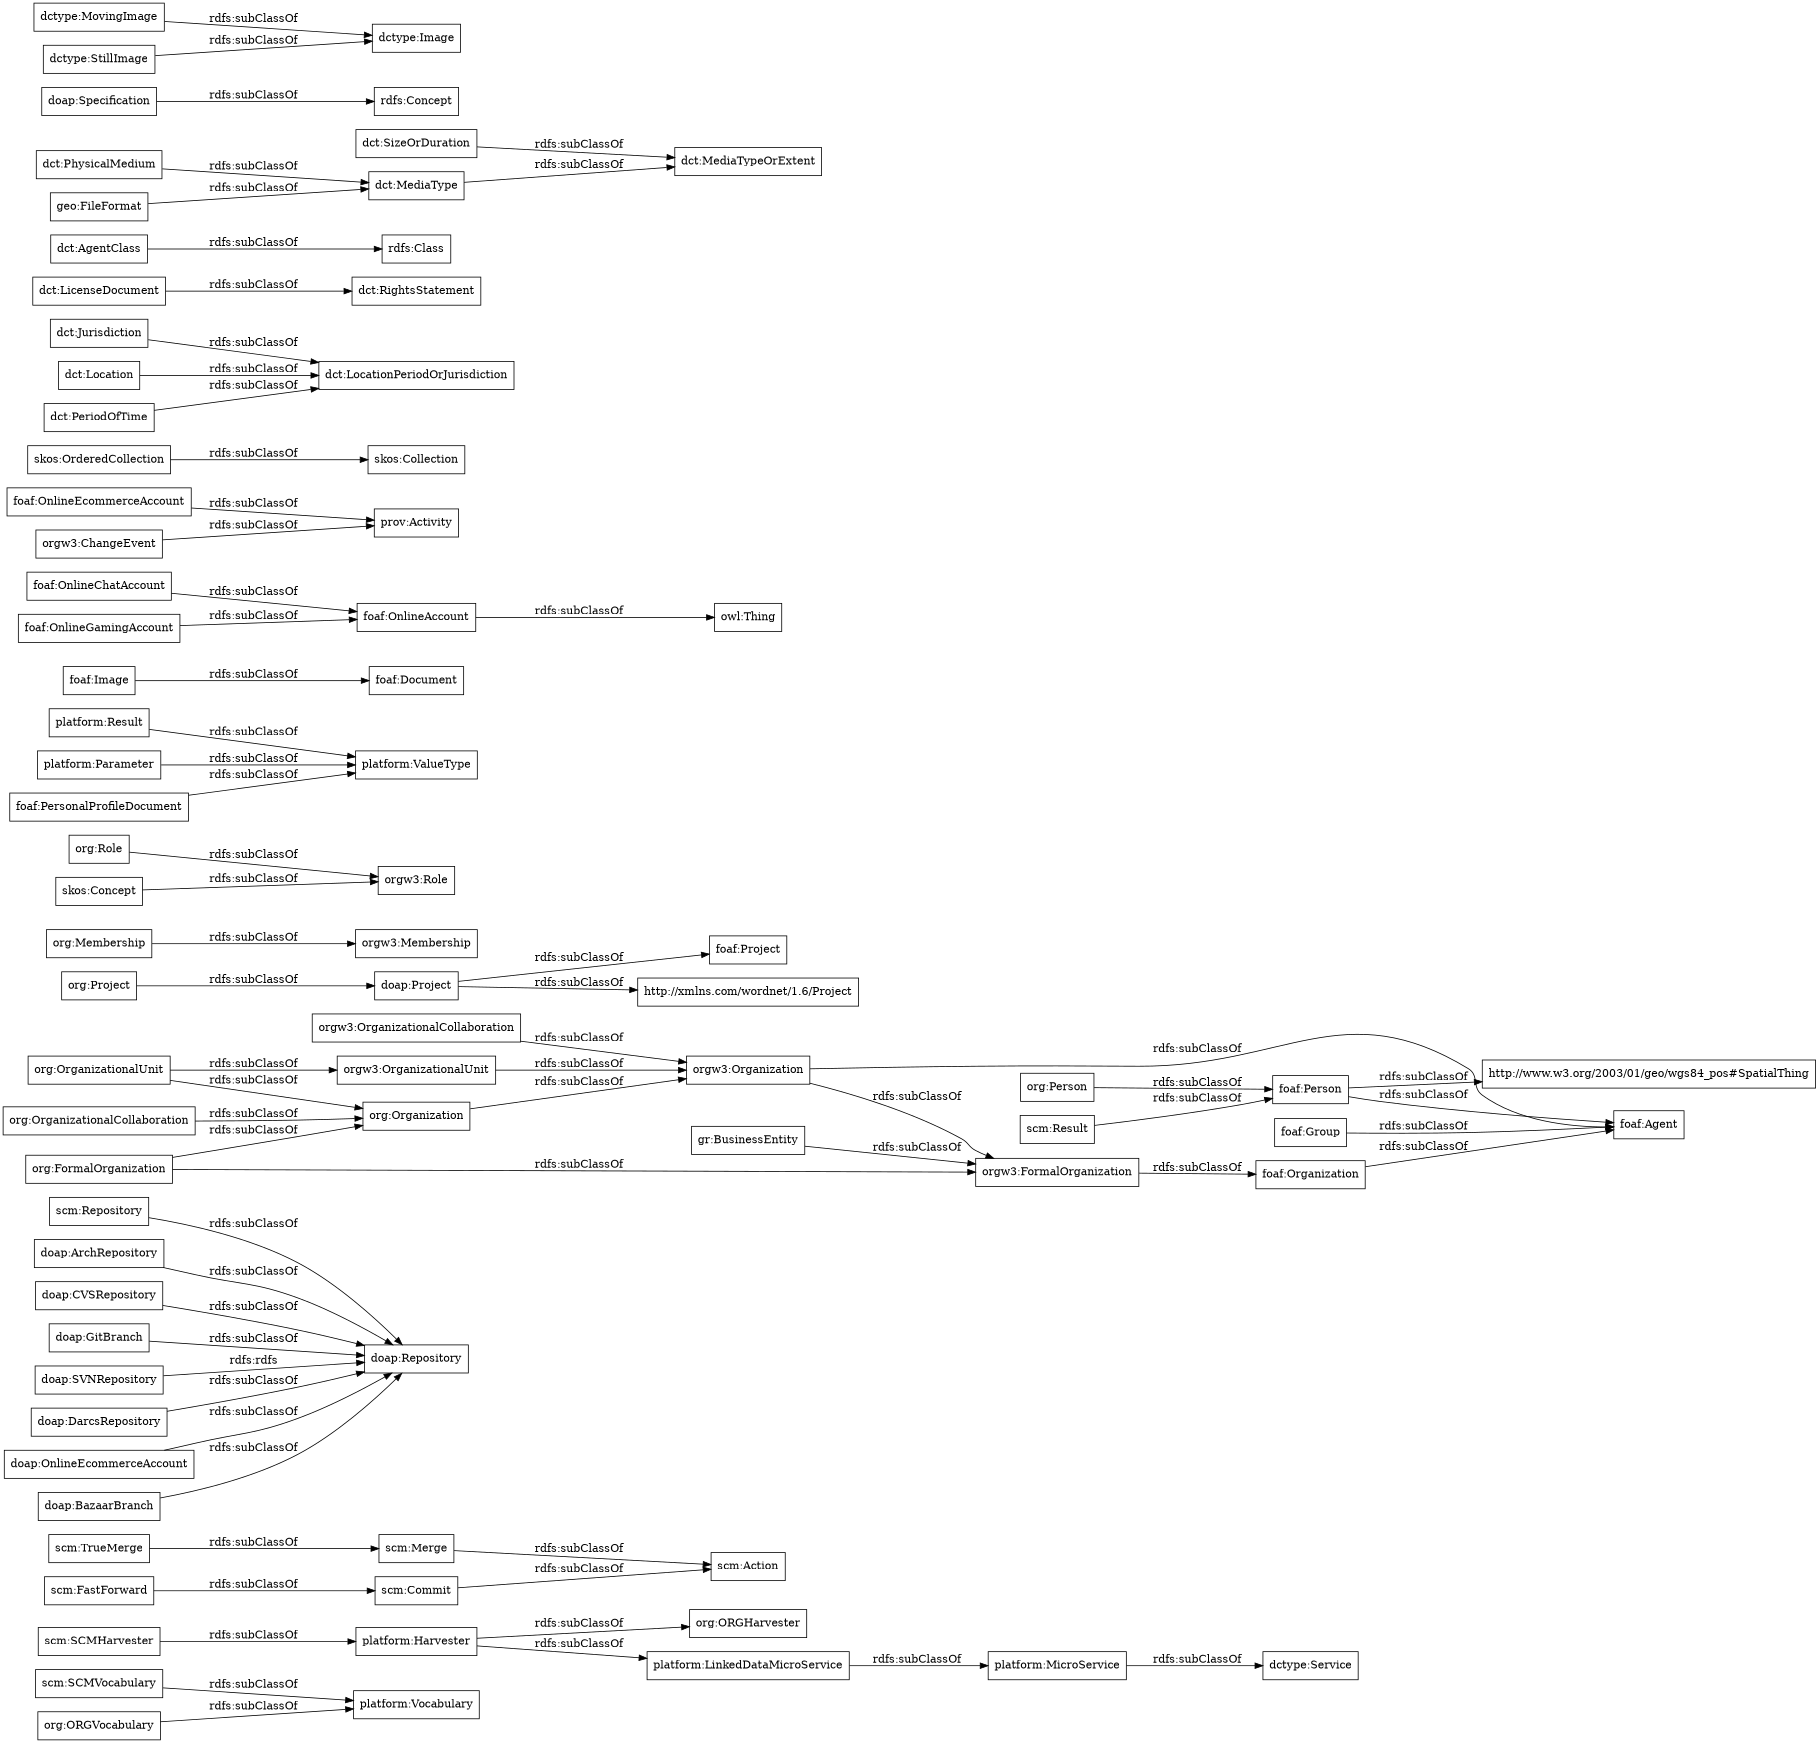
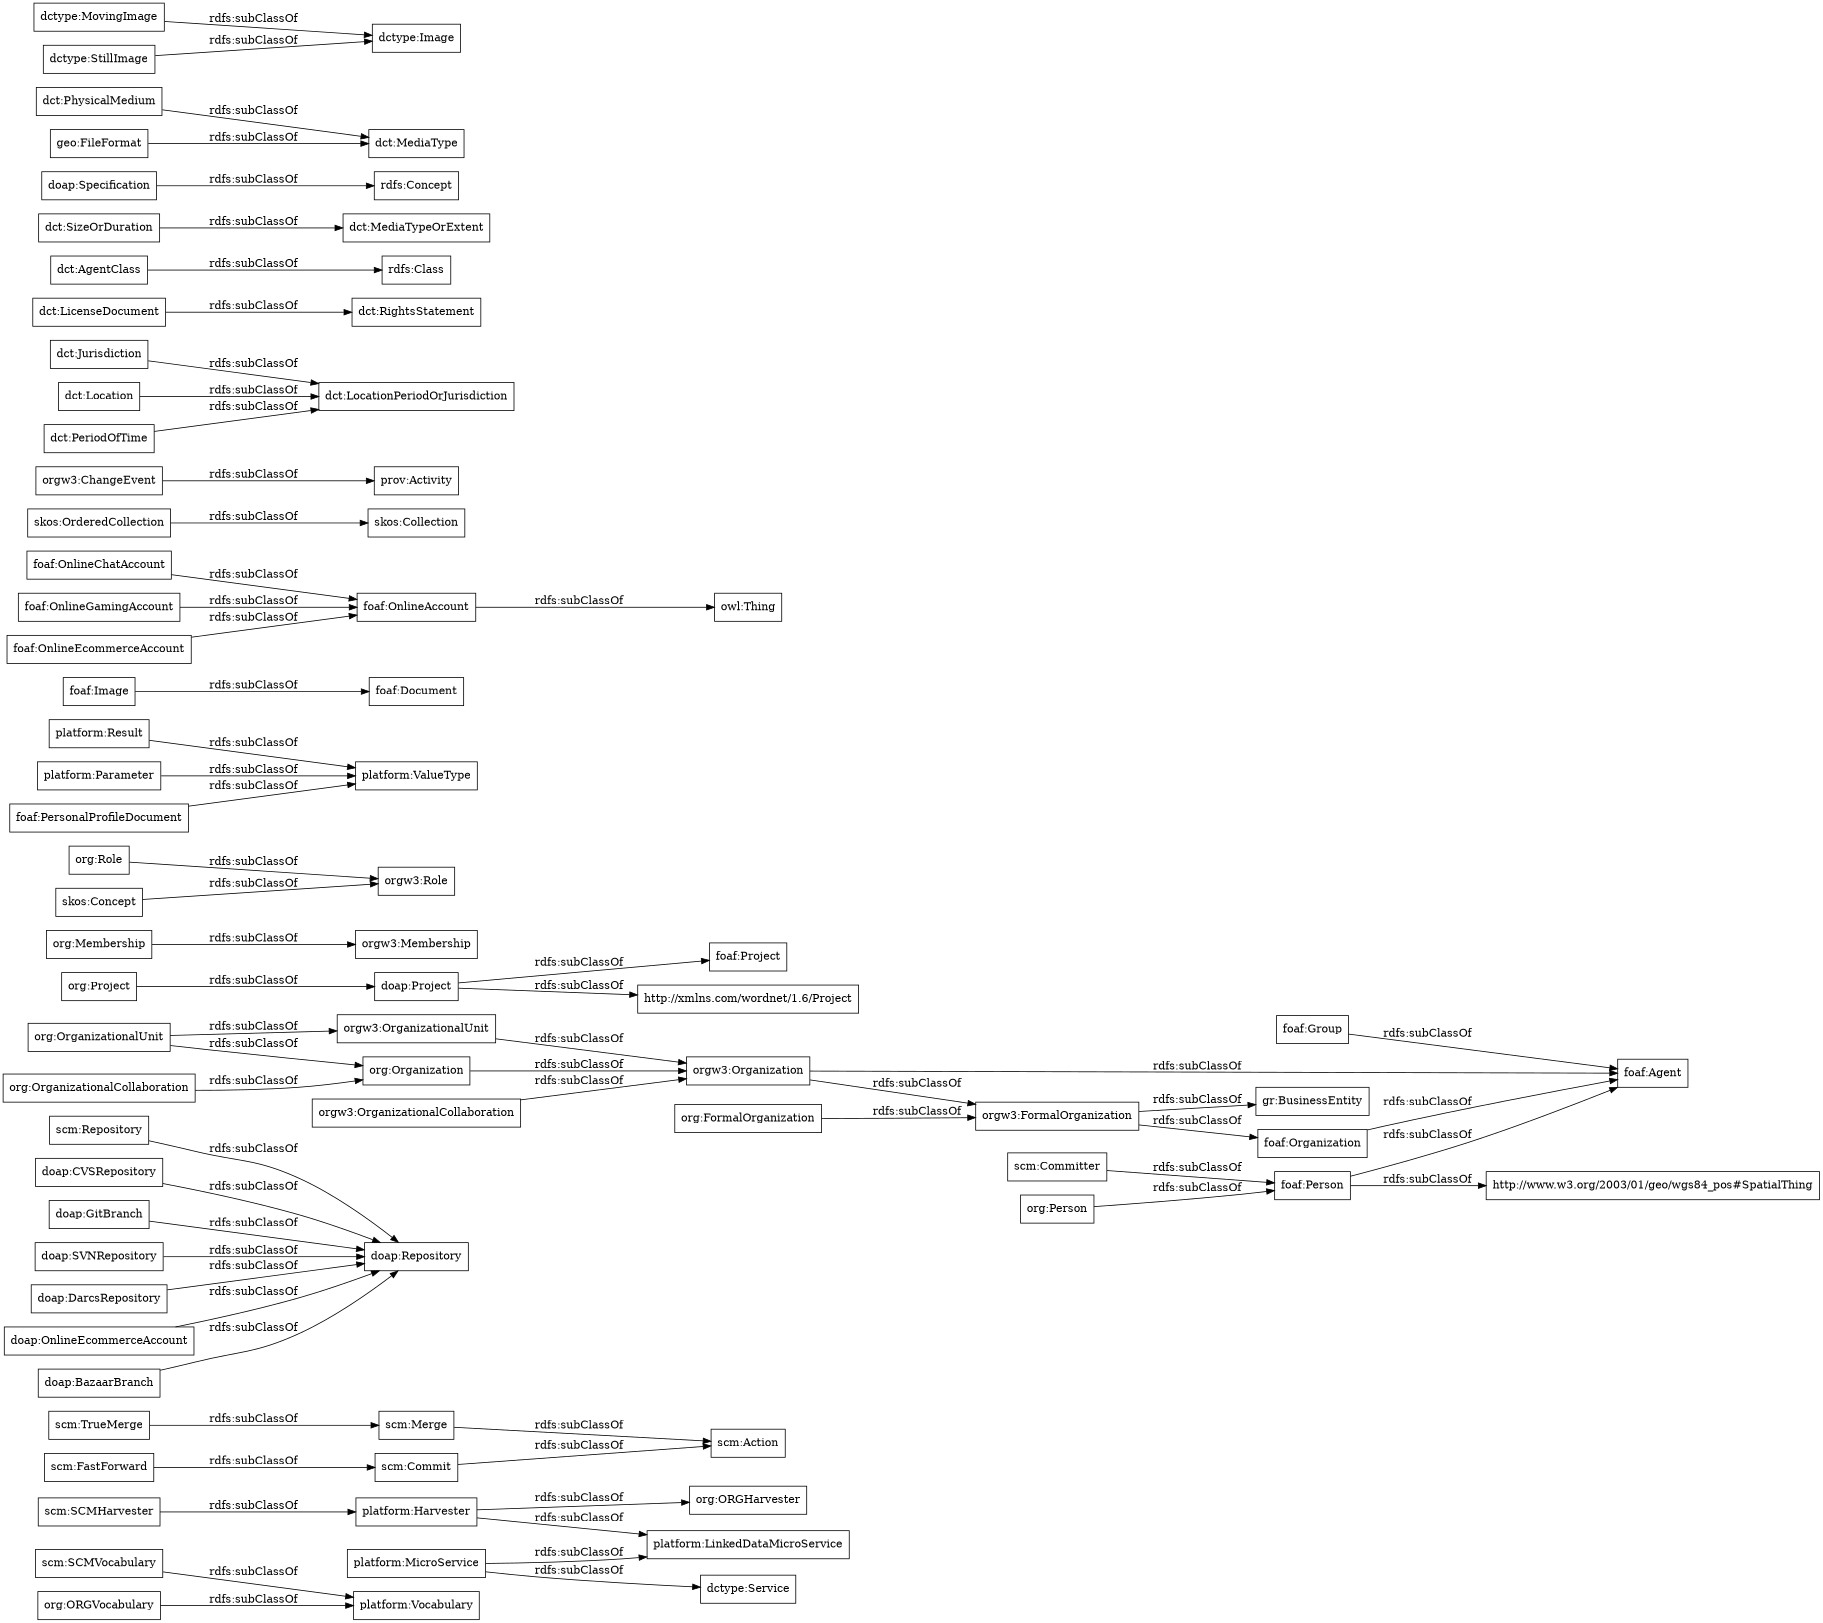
edge "dct:MediaType" -> "dct:MediaTypeOrExtent": removed, label "rdfs:subClassOf"
edge "foaf:OnlineEcommerceAccount" -> "prov:Activity": now "foaf:OnlineEcommerceAccount" -> "foaf:OnlineAccount"
node "scm:Result": label "scm:Result" -> "scm:Committer"
edge "org:FormalOrganization" -> "org:Organization": removed, label "rdfs:subClassOf"
edge "gr:BusinessEntity" -> "orgw3:FormalOrganization": reversed
node "doap:ArchRepository": removed
edge "doap:SVNRepository" -> "doap:Repository": label "rdfs:rdfs" -> "rdfs:subClassOf"
edge "platform:LinkedDataMicroService" -> "platform:MicroService": reversed
